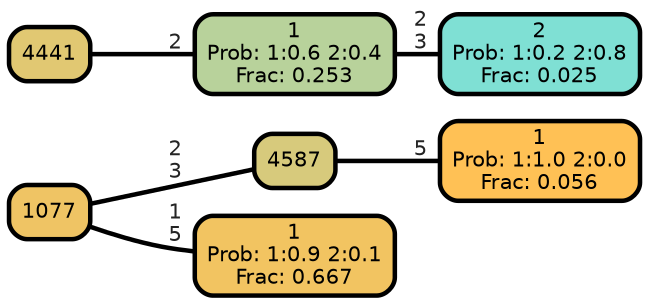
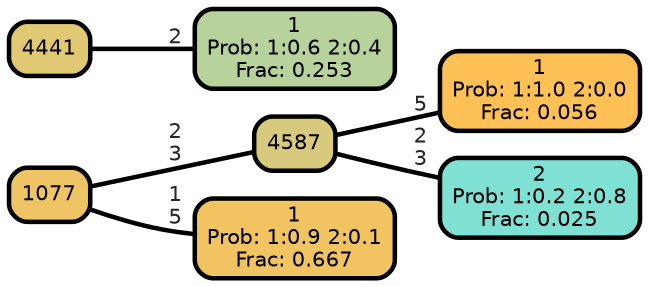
edge "1 Prob: 1:0.6 2:0.4 Frac: 0.253" -- "2 Prob: 1:0.2 2:0.8 Frac: 0.025": now "4587" -- "2 Prob: 1:0.2 2:0.8 Frac: 0.025"
